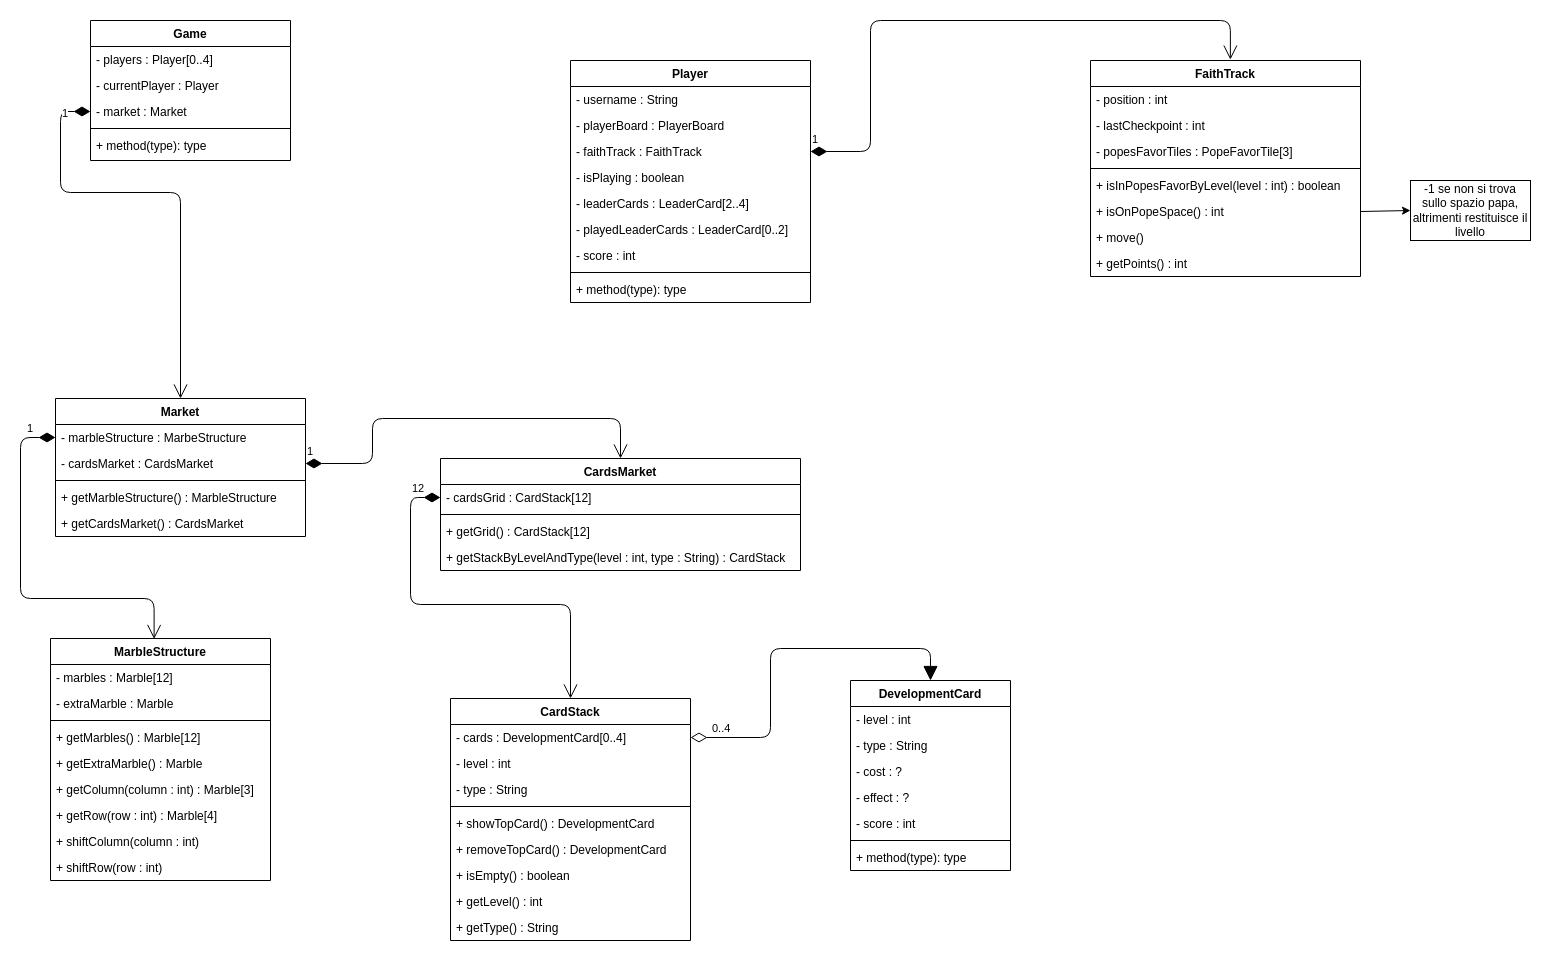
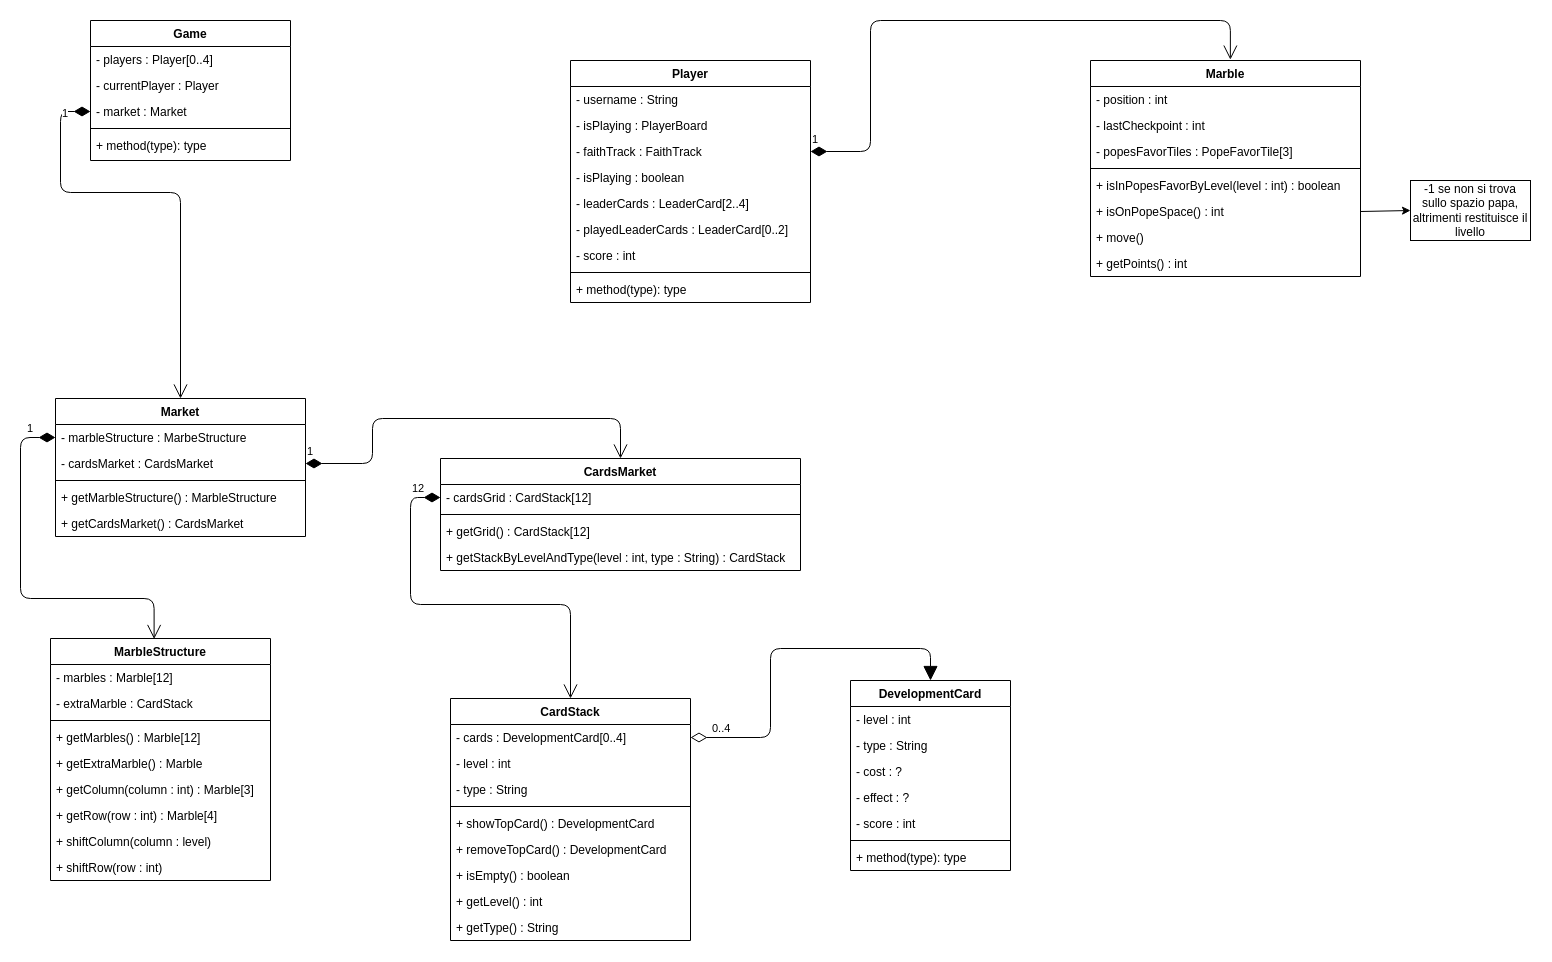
node "FaithTrack": label "FaithTrack" -> "Marble"
node "- playerBoard : PlayerBoard": label "- playerBoard : PlayerBoard" -> "- isPlaying : PlayerBoard"
node "- extraMarble : Marble": label "- extraMarble : Marble" -> "- extraMarble : CardStack"
node "+ shiftColumn(column : int)": label "+ shiftColumn(column : int)" -> "+ shiftColumn(column : level)"
